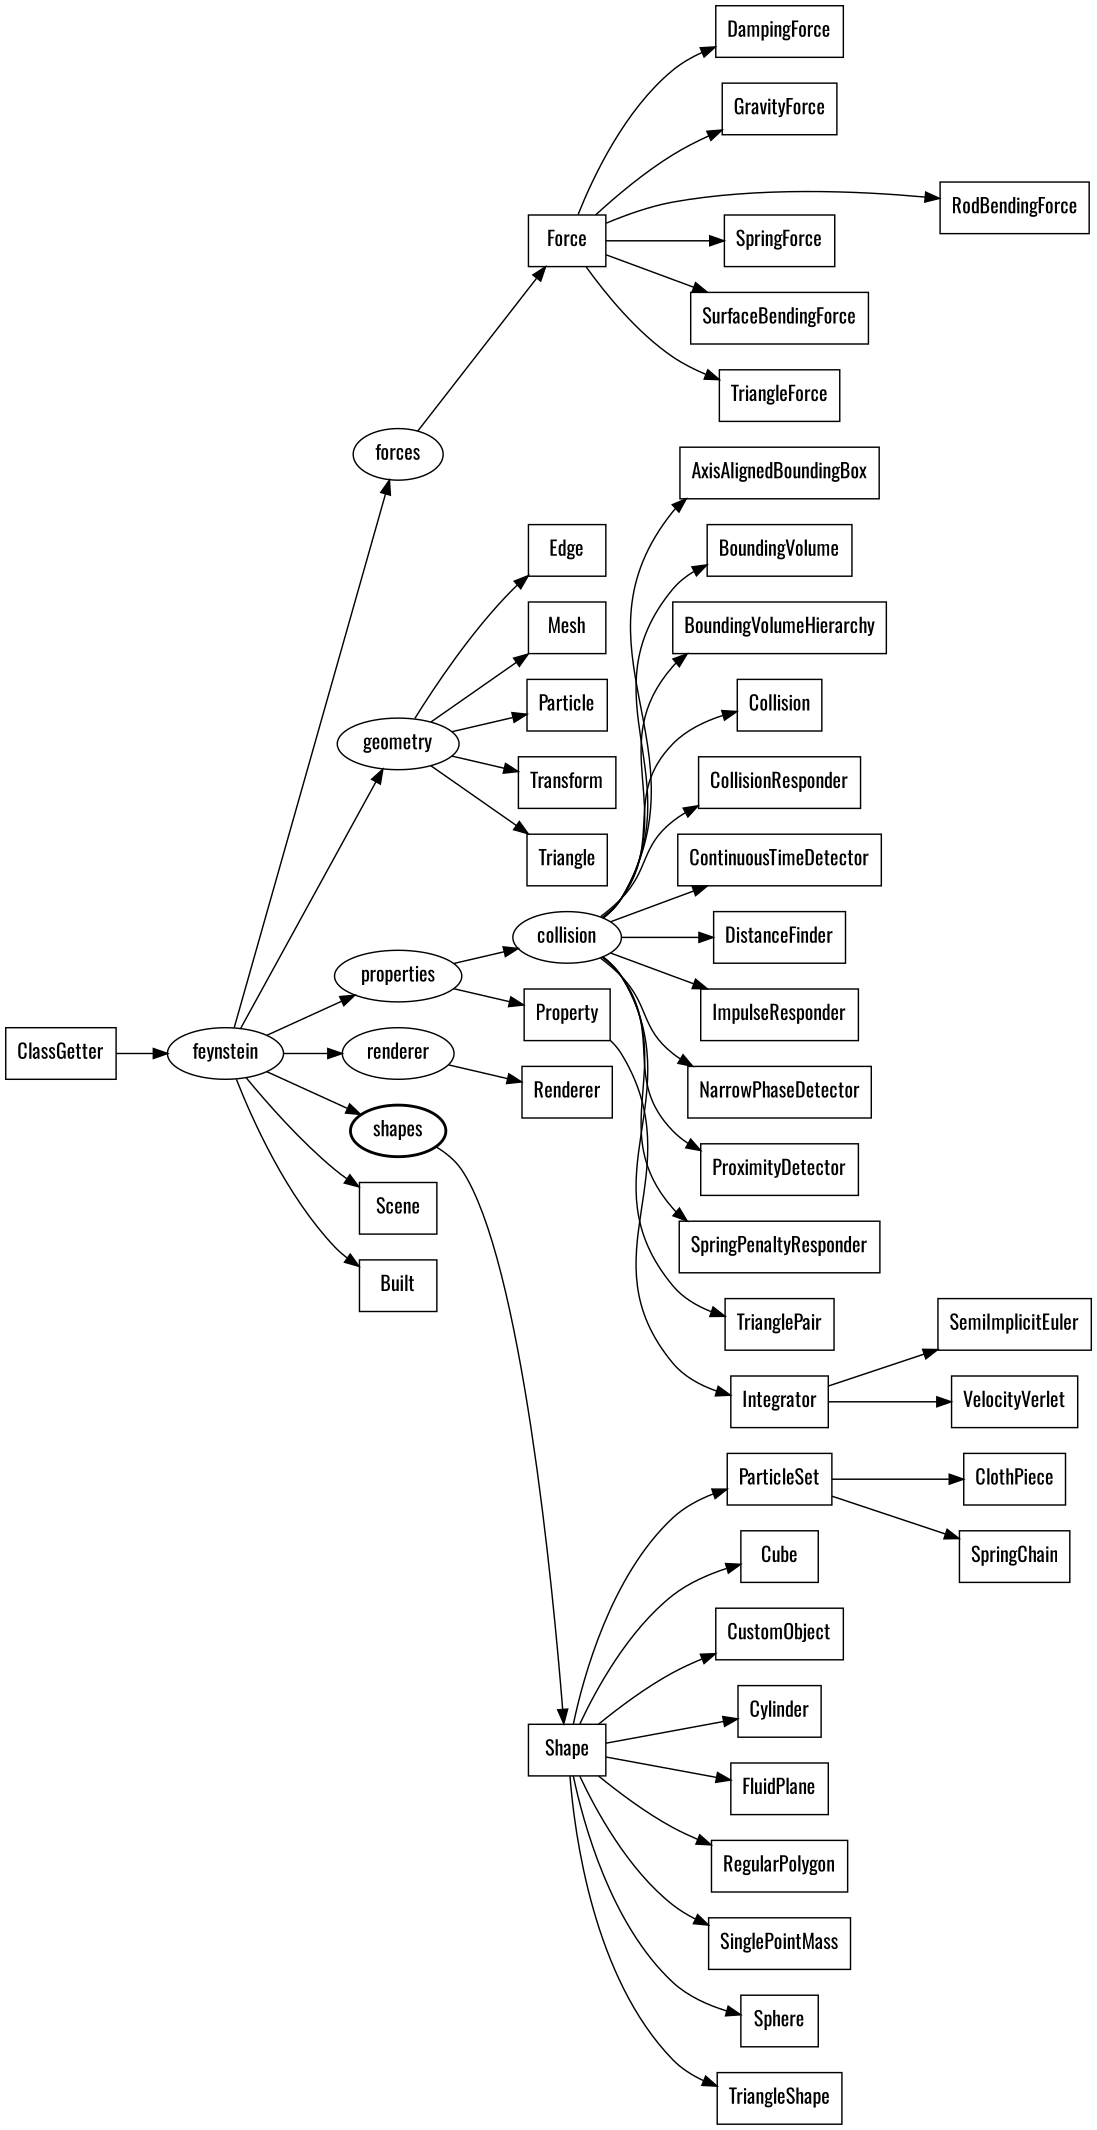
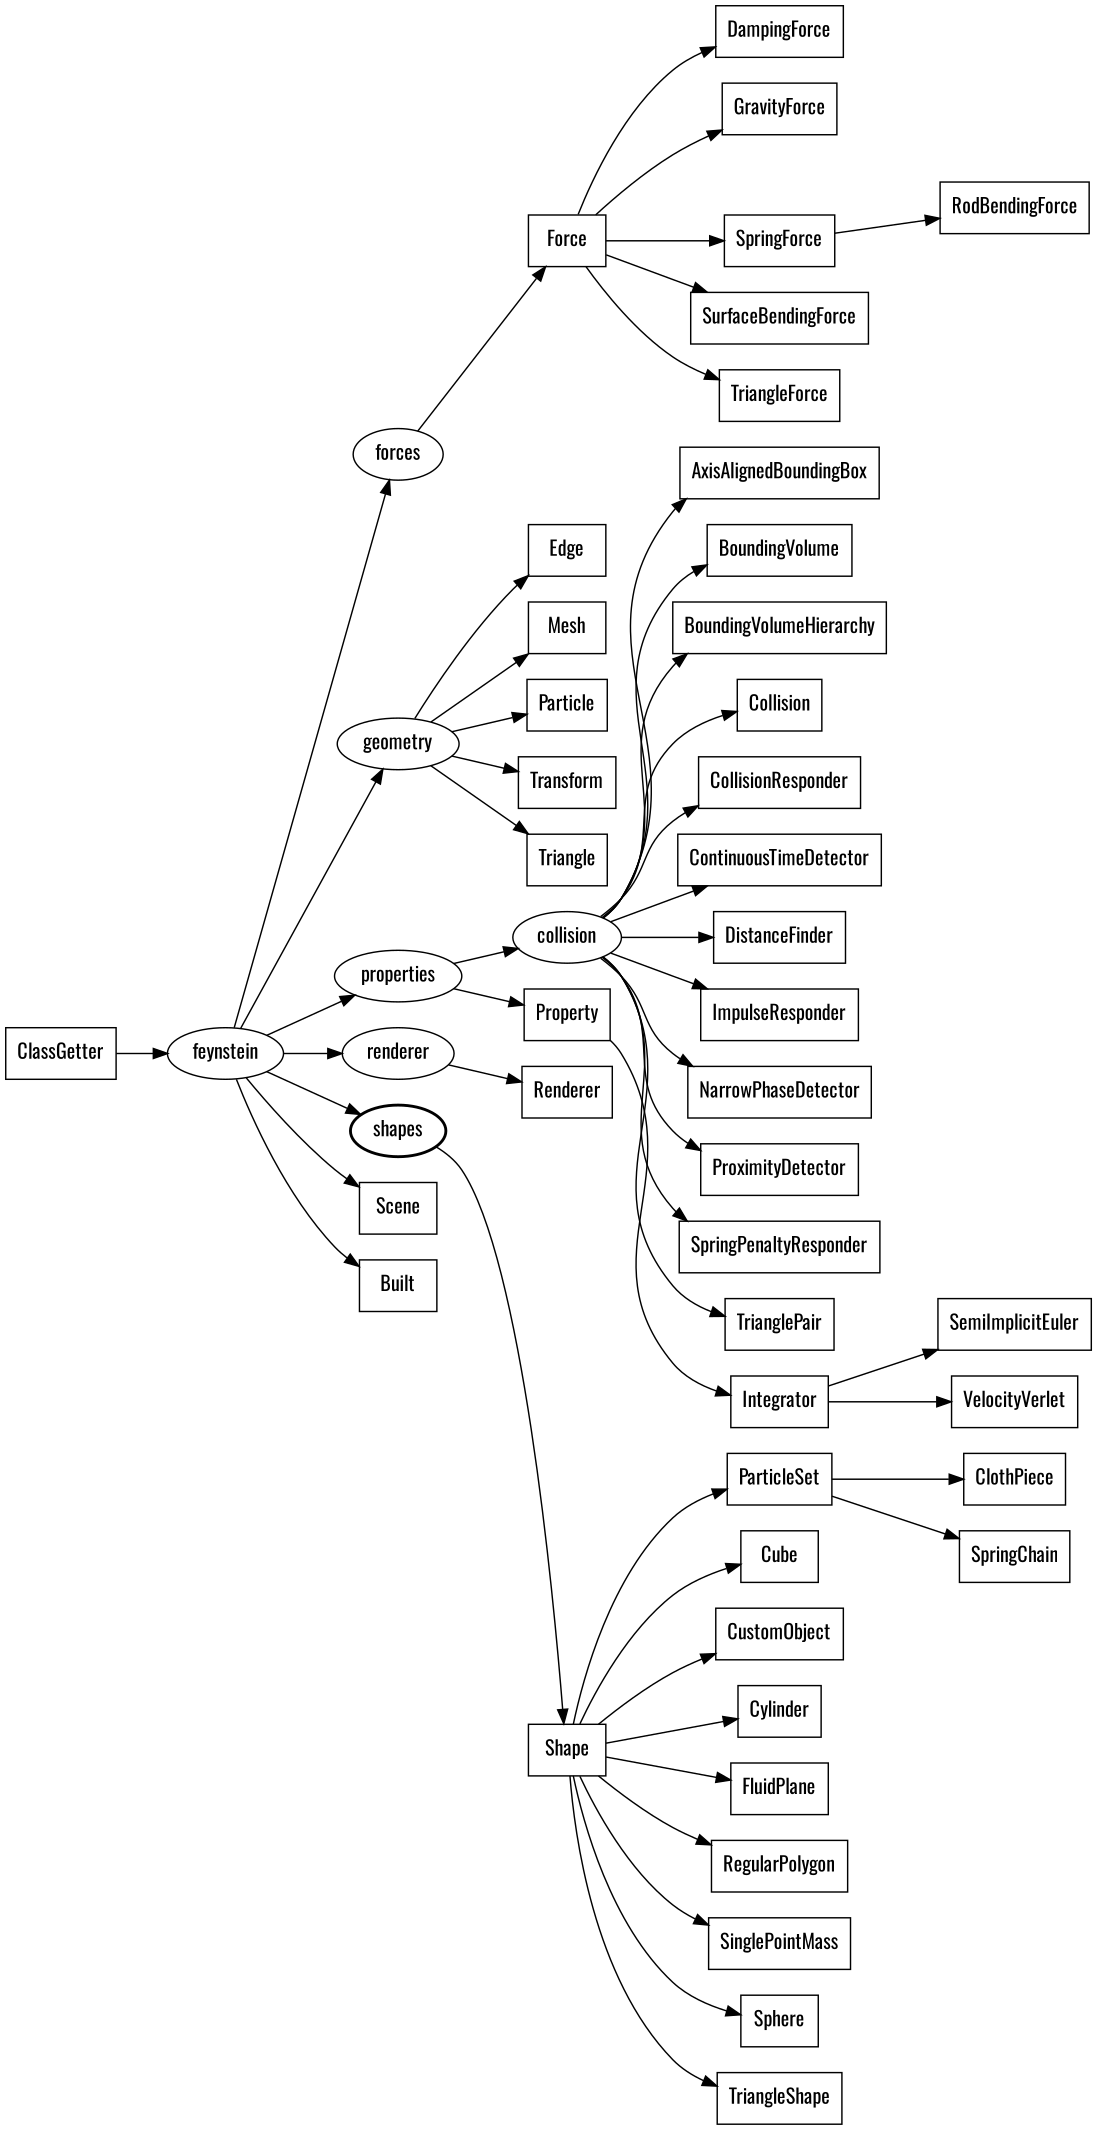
edge "Force" -> "RodBendingForce": now "SpringForce" -> "RodBendingForce"
